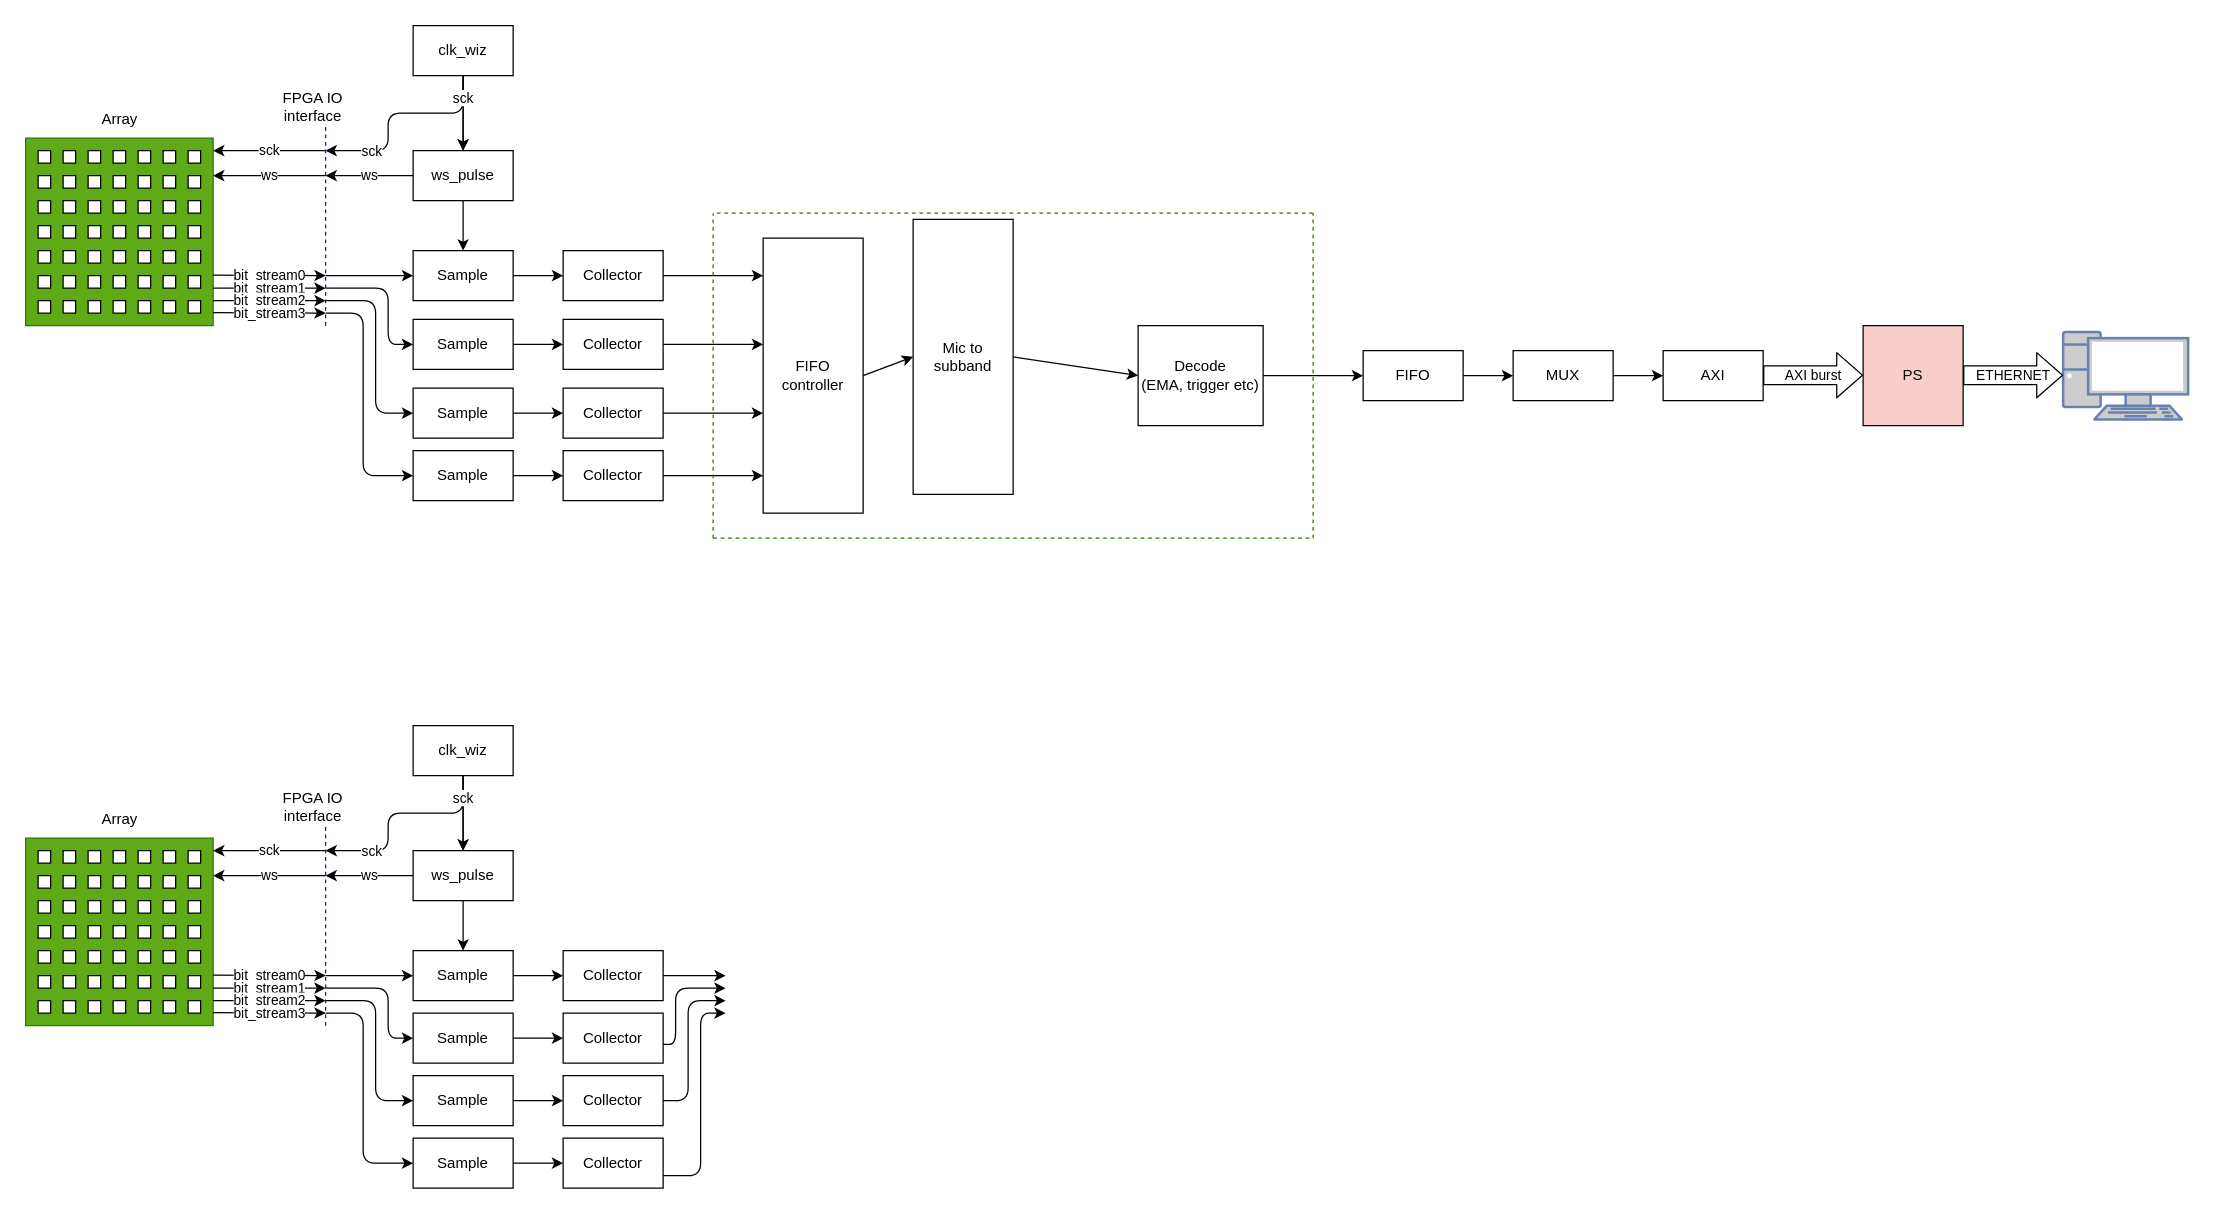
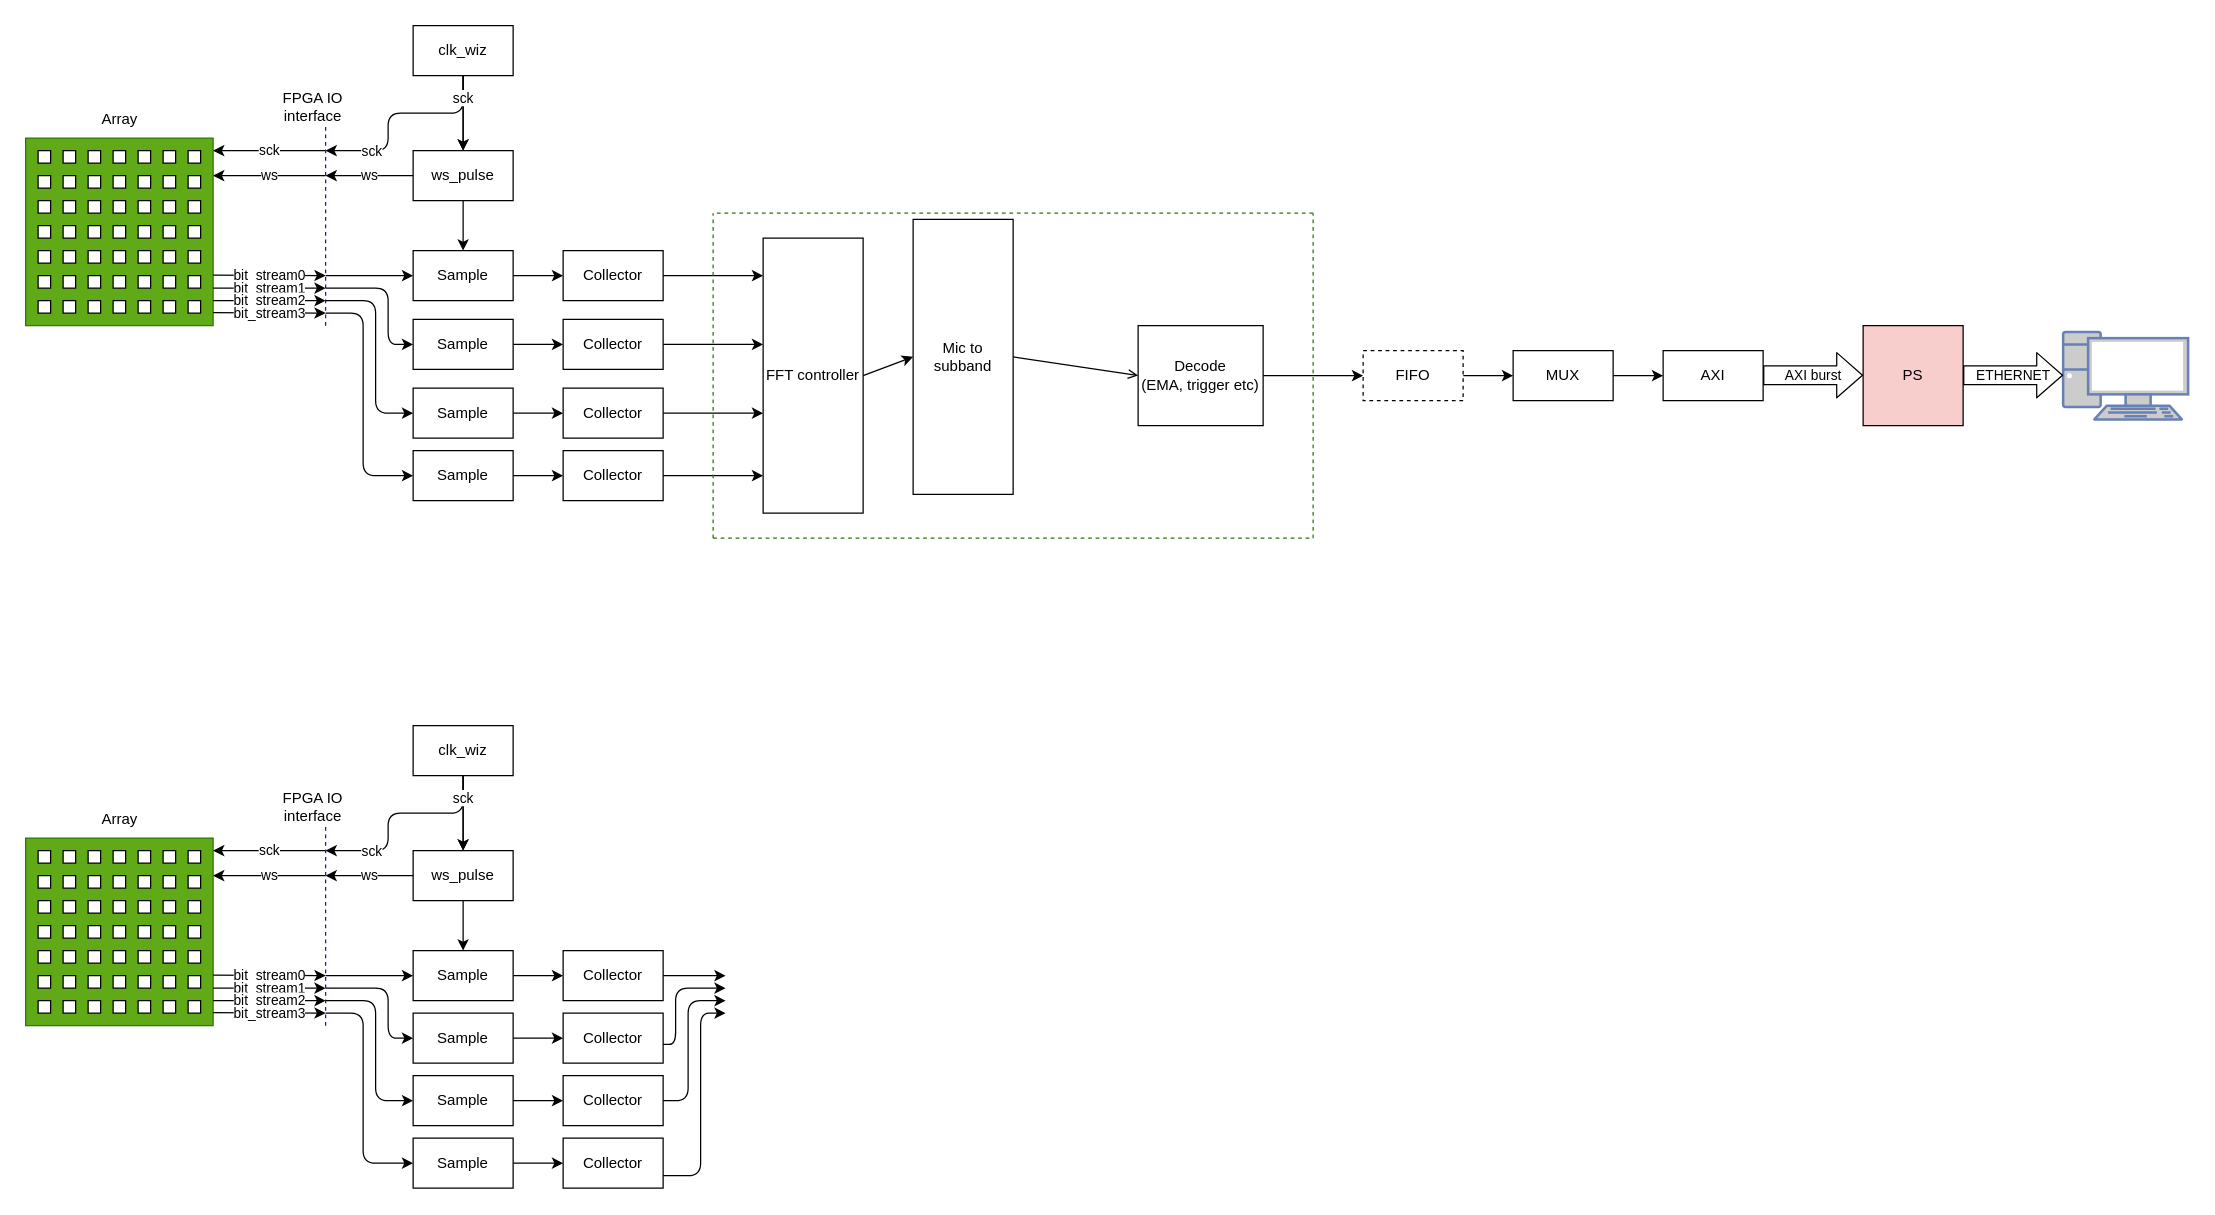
edge "Mic to subband" -> "Decode (EMA, trigger etc)": arrowhead classic -> open
node "FIFO controller": label "FIFO controller" -> "FFT controller"
node "FIFO": style solid -> dashed
